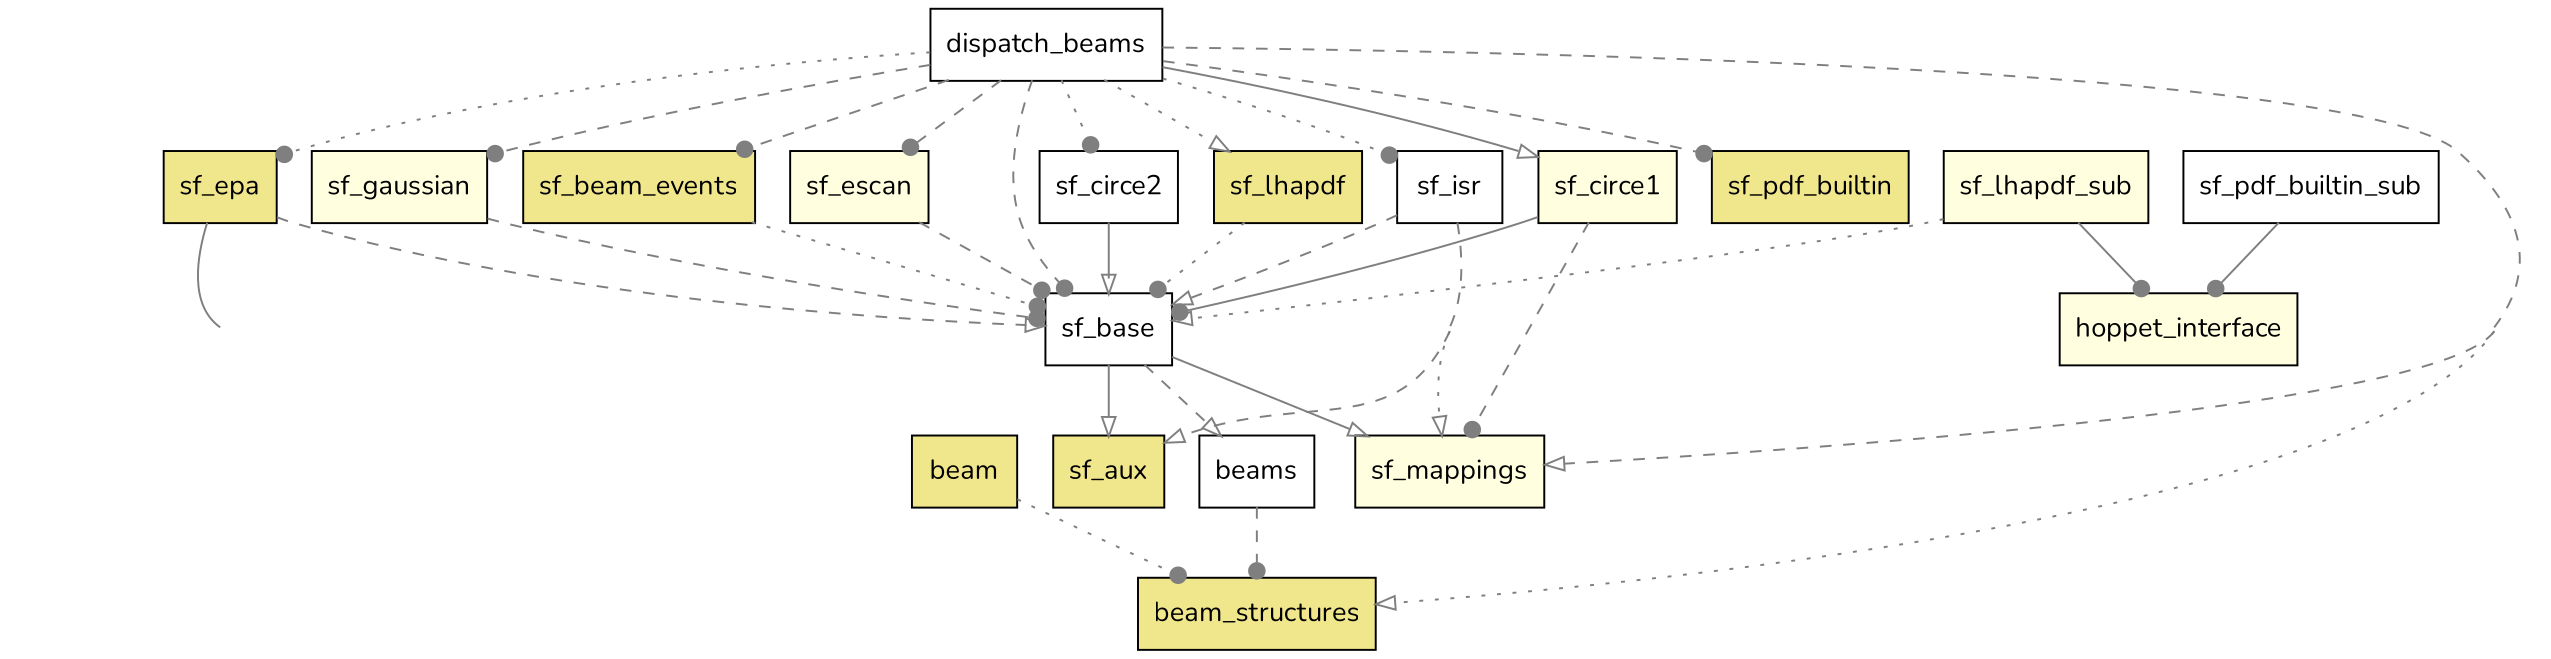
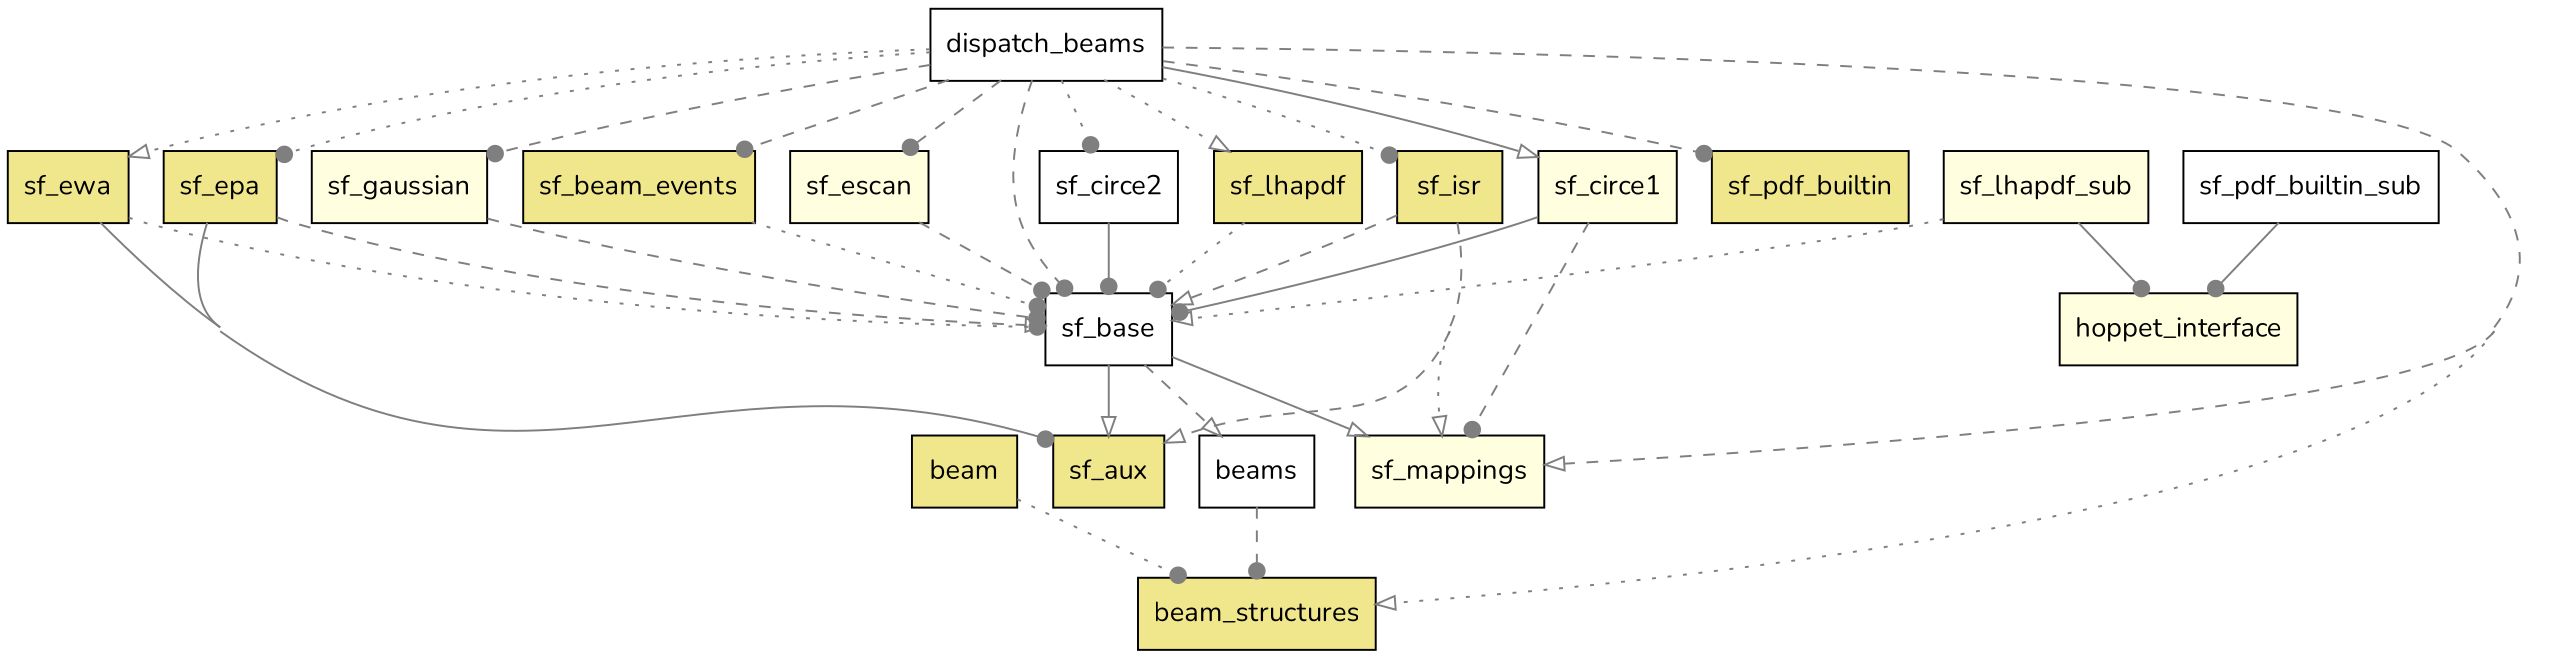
node "sf_ewa": added
node "sf_isr": fillcolor white -> khaki
edge "sf_circe2" -> "sf_base": arrowhead onormal -> dot
